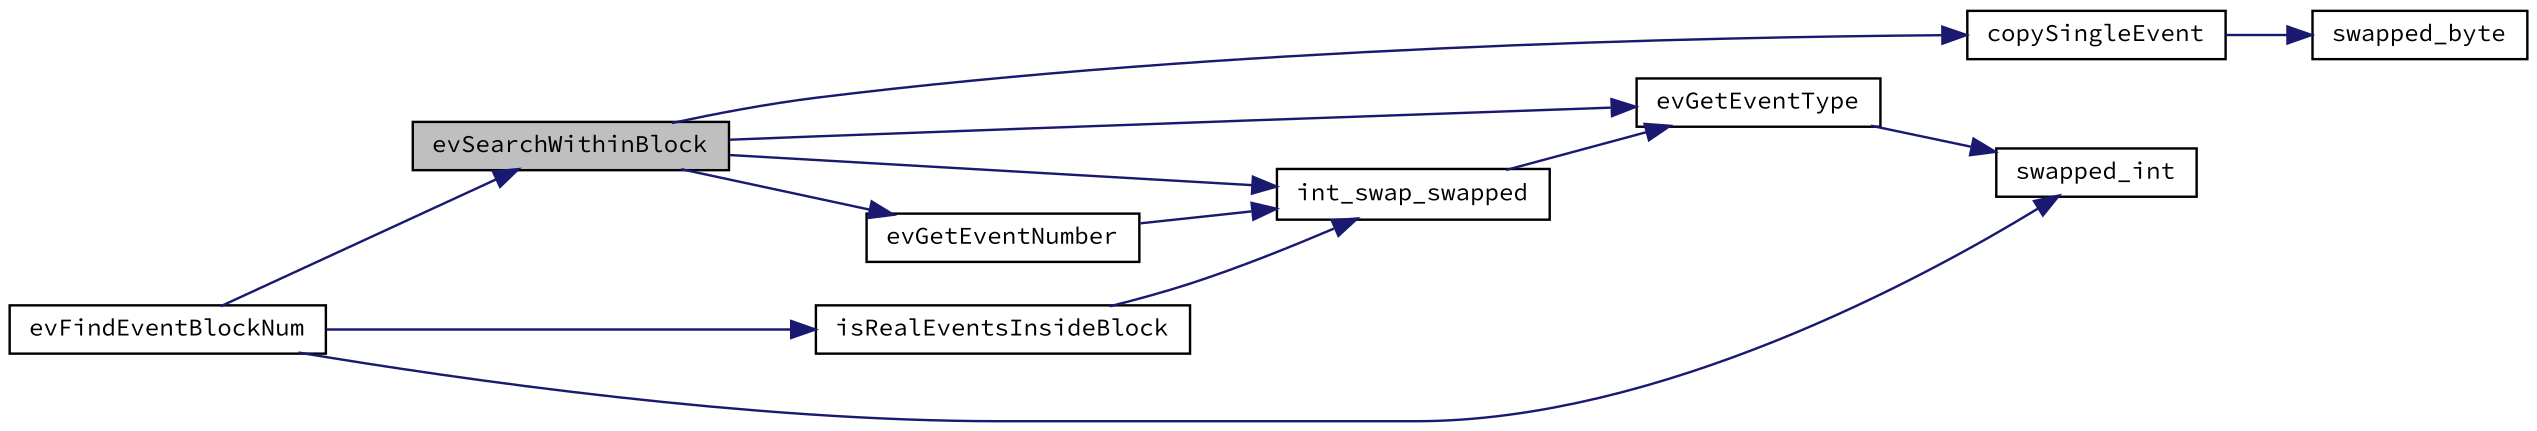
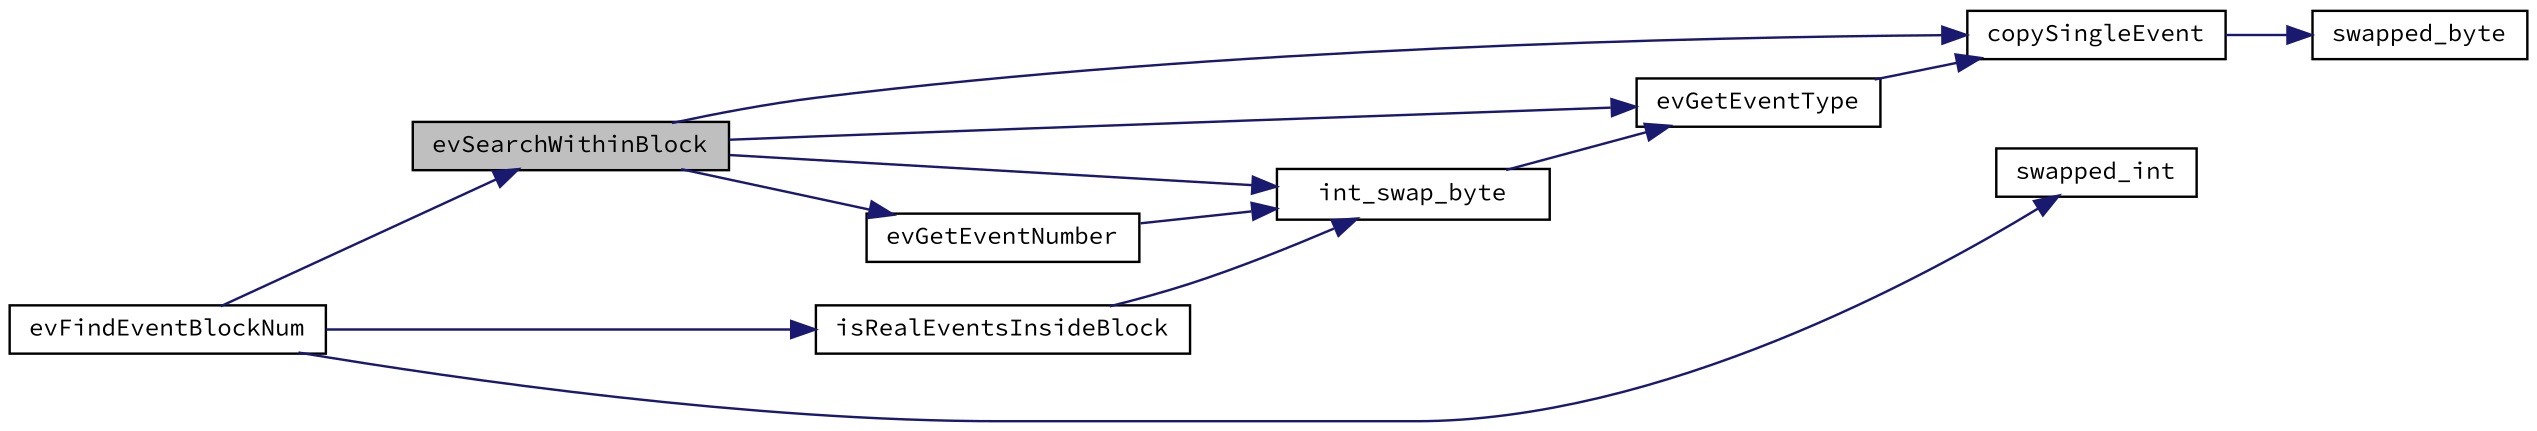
edge "evGetEventType" -> "swapped_int": now "evGetEventType" -> "copySingleEvent"
node "int_swap_swapped": label "int_swap_swapped" -> "int_swap_byte"
